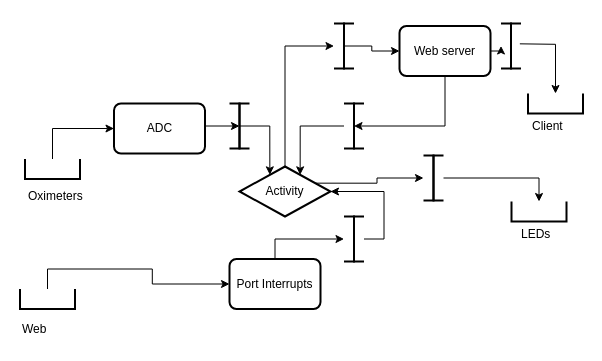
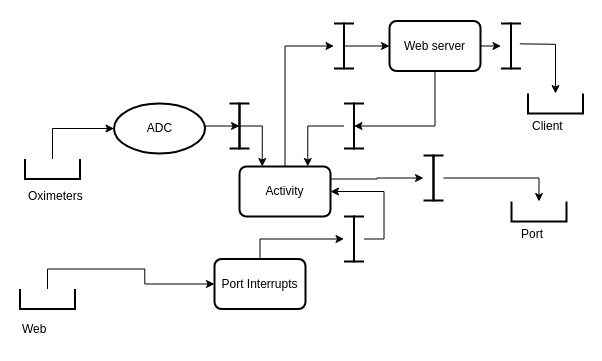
node "Web server": moved (445, 51) -> (435, 46)
node "ADC": shape rounded rectangle -> ellipse
node "Activity": shape diamond -> rounded rectangle
node "LEDs": label "LEDs" -> "Port"
node "Port Interrupts": moved (275, 284) -> (260, 284)
